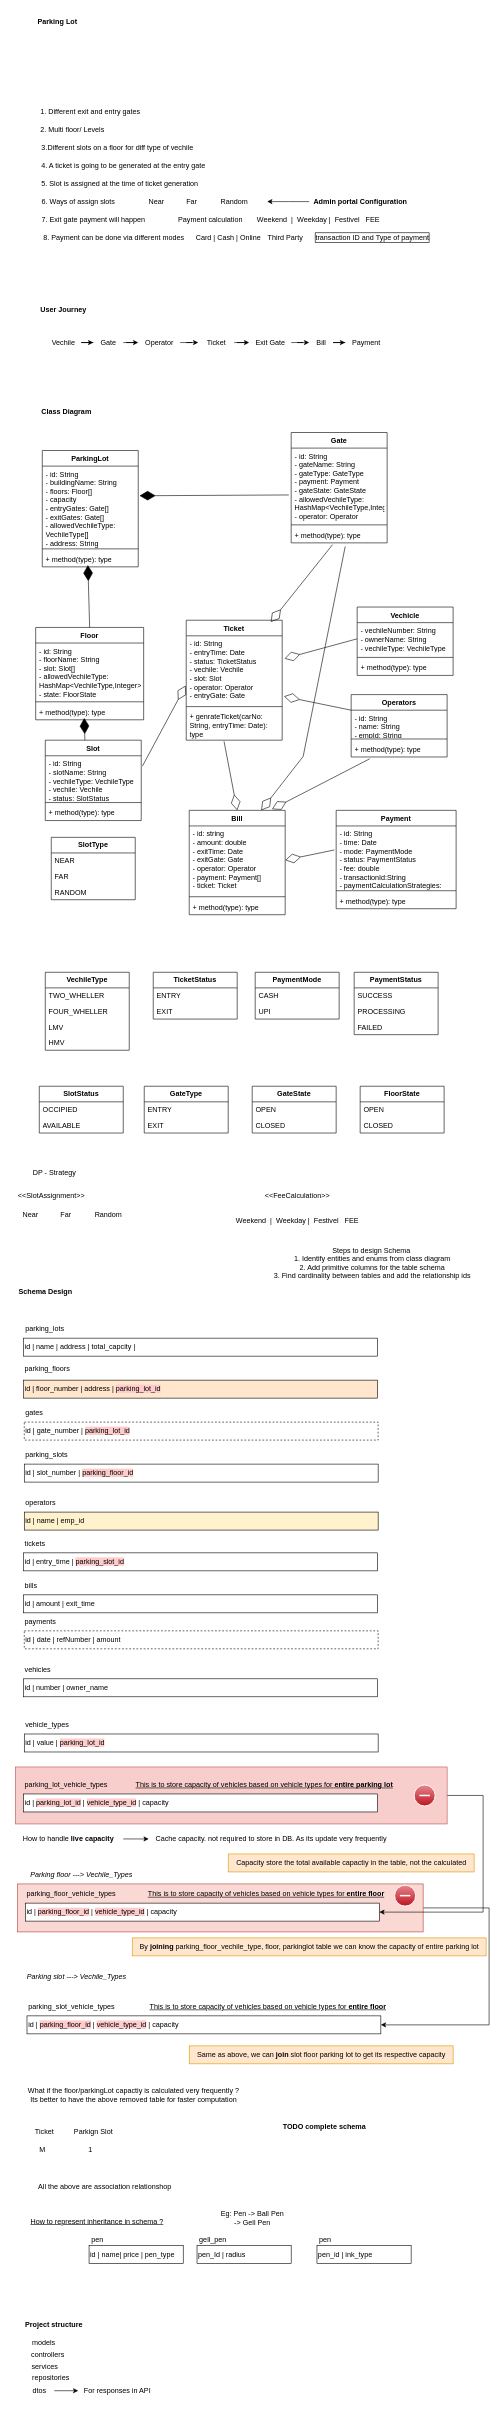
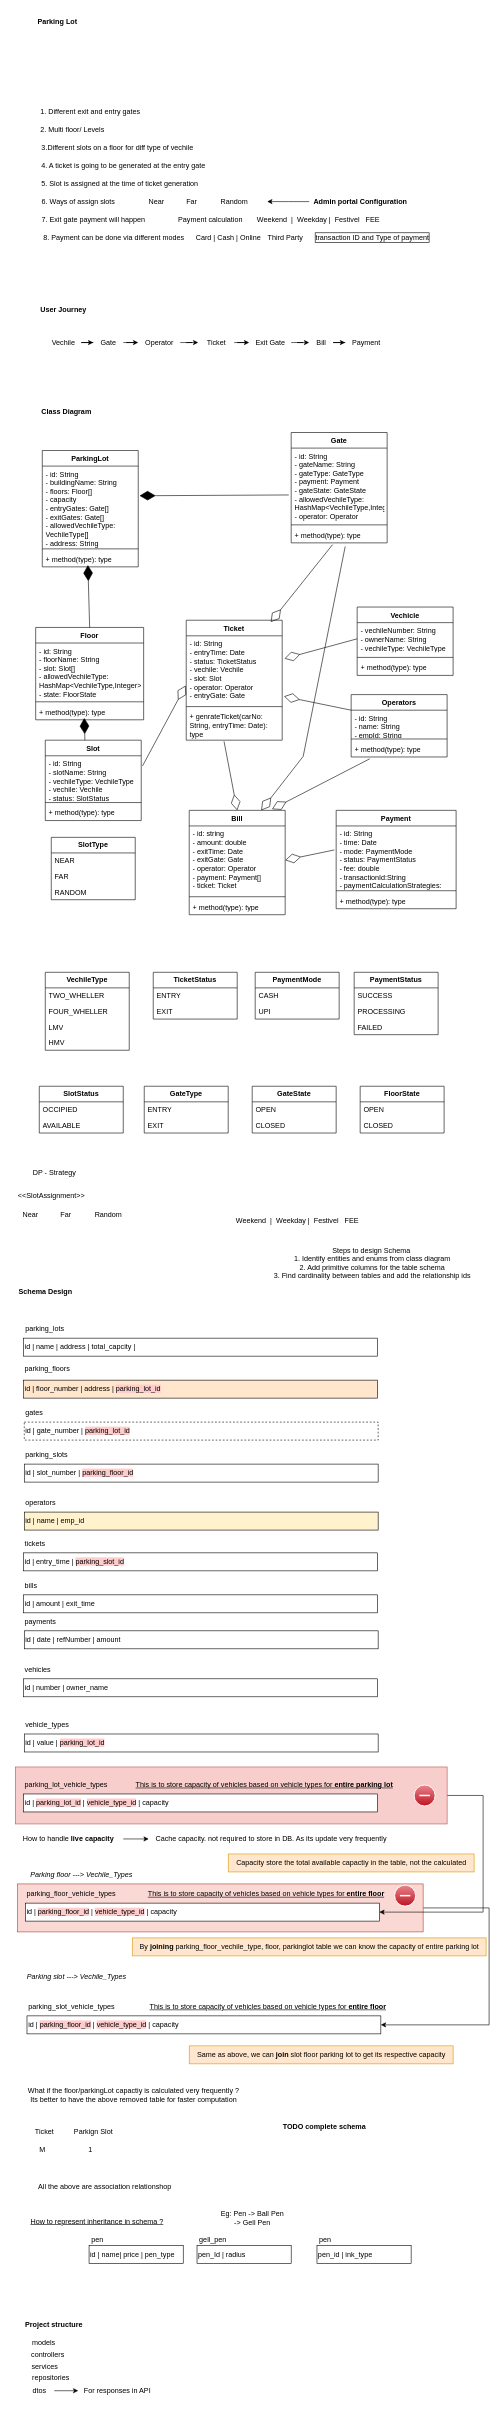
node "<<FeeCalculation>>": removed
node "id | date | refNumber | amount": style dashed -> solid
